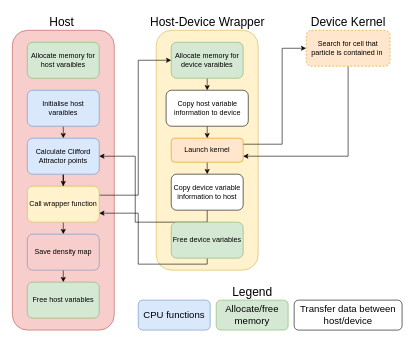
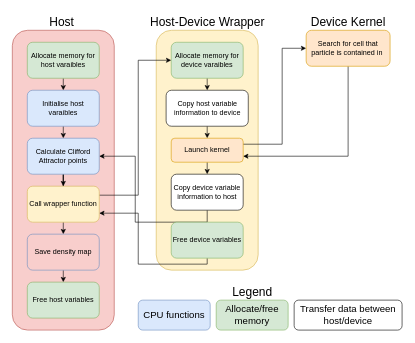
node "Search for cell that particle is contained in": style dashed -> solid
edge "Allocate memory for host varaibles" -> "Initialise host varaibles": added
